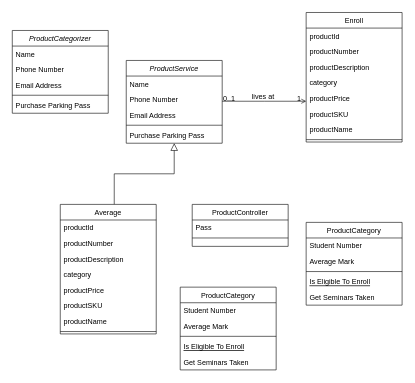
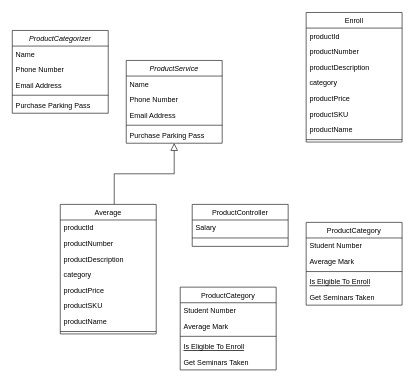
edge "ProductService" -> "Enroll": removed, labels "0..1", "lives at", "1"
node "Pass": label "Pass" -> "Salary"
